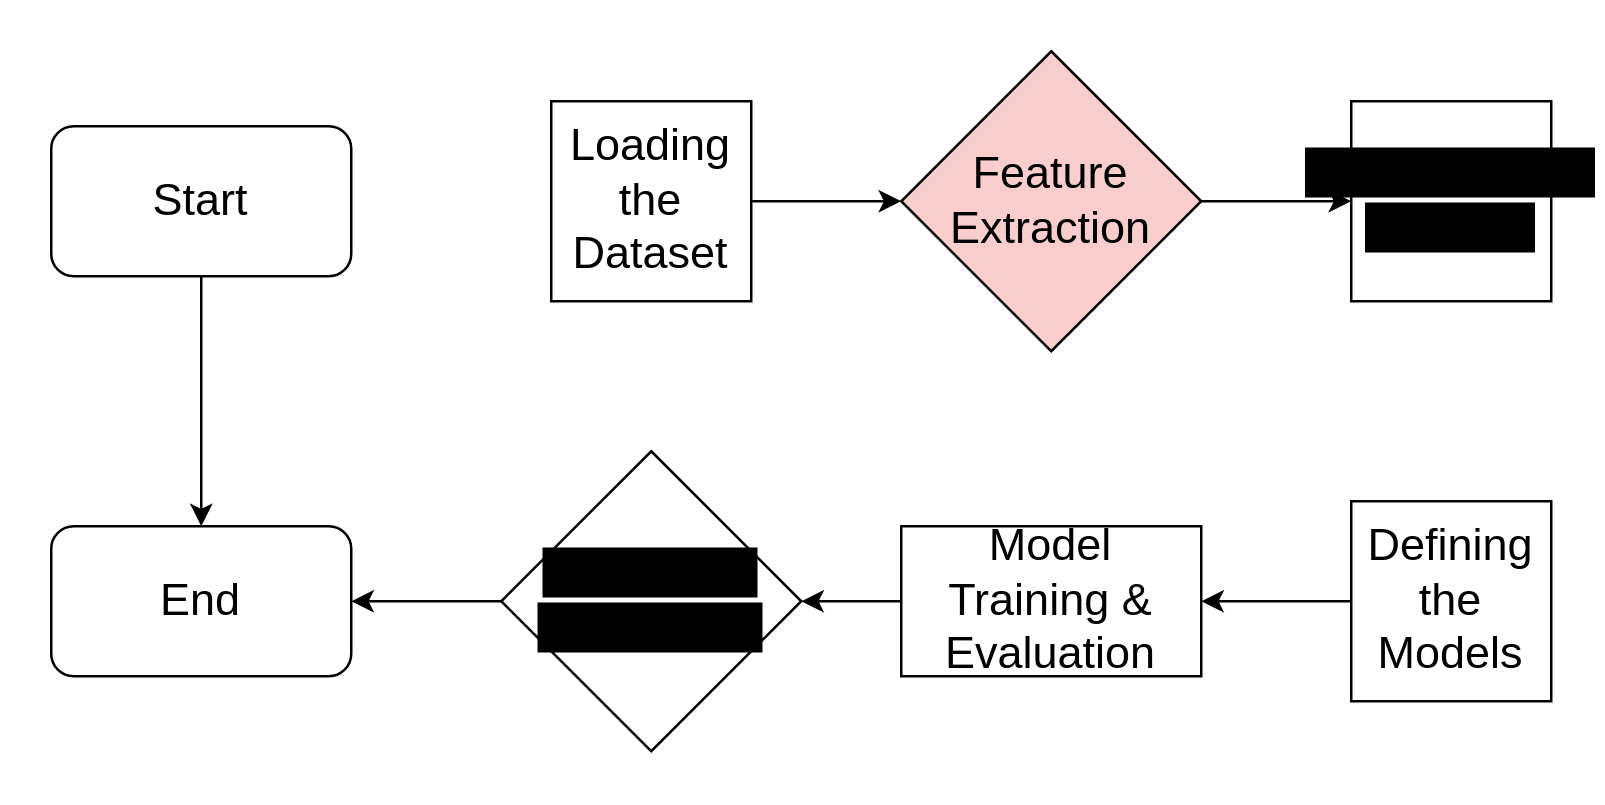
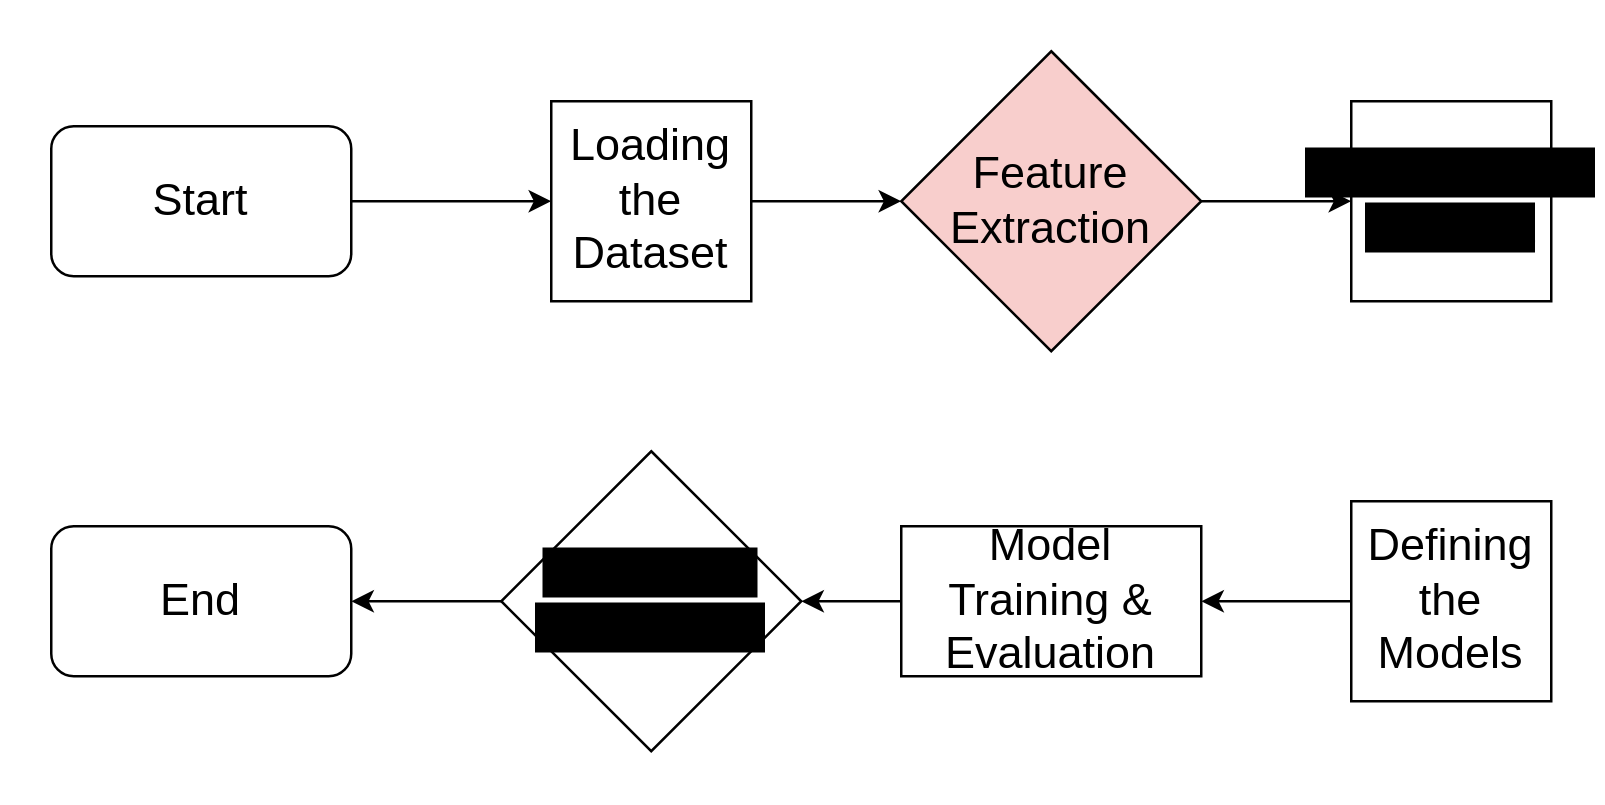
edge "Start" -> "End": now "Start" -> "Loading the Dataset"
node "Saving the Best Model": label "Saving the Best Model" -> "Saving the Data Model"
